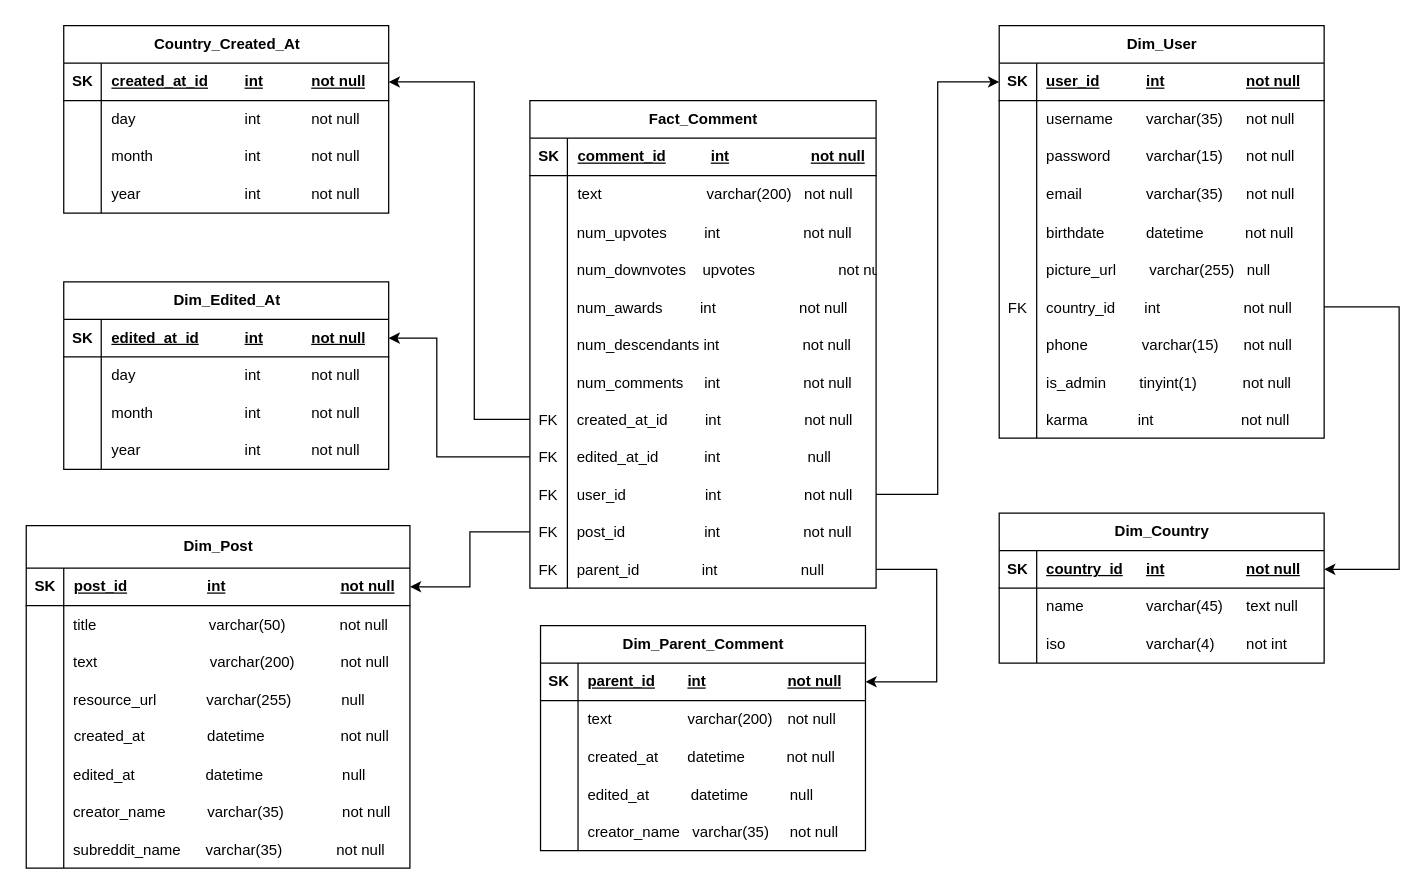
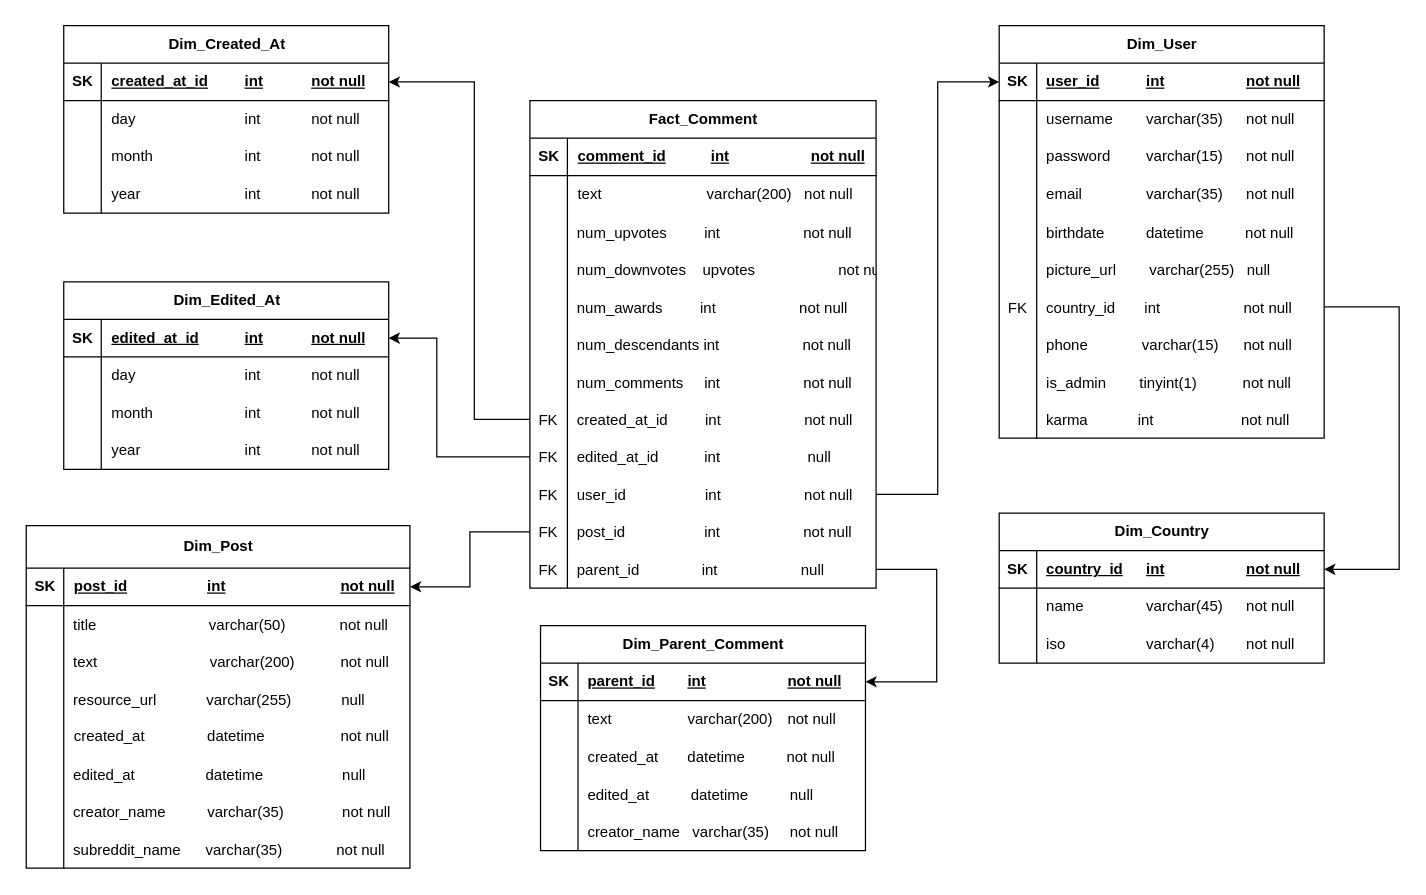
node "Country_Created_At": label "Country_Created_At" -> "Dim_Created_At"
node "name varchar(45) text null": label "name varchar(45) text null" -> "name varchar(45) not null"
node "iso varchar(4) not int": label "iso varchar(4) not int" -> "iso varchar(4) not null"
